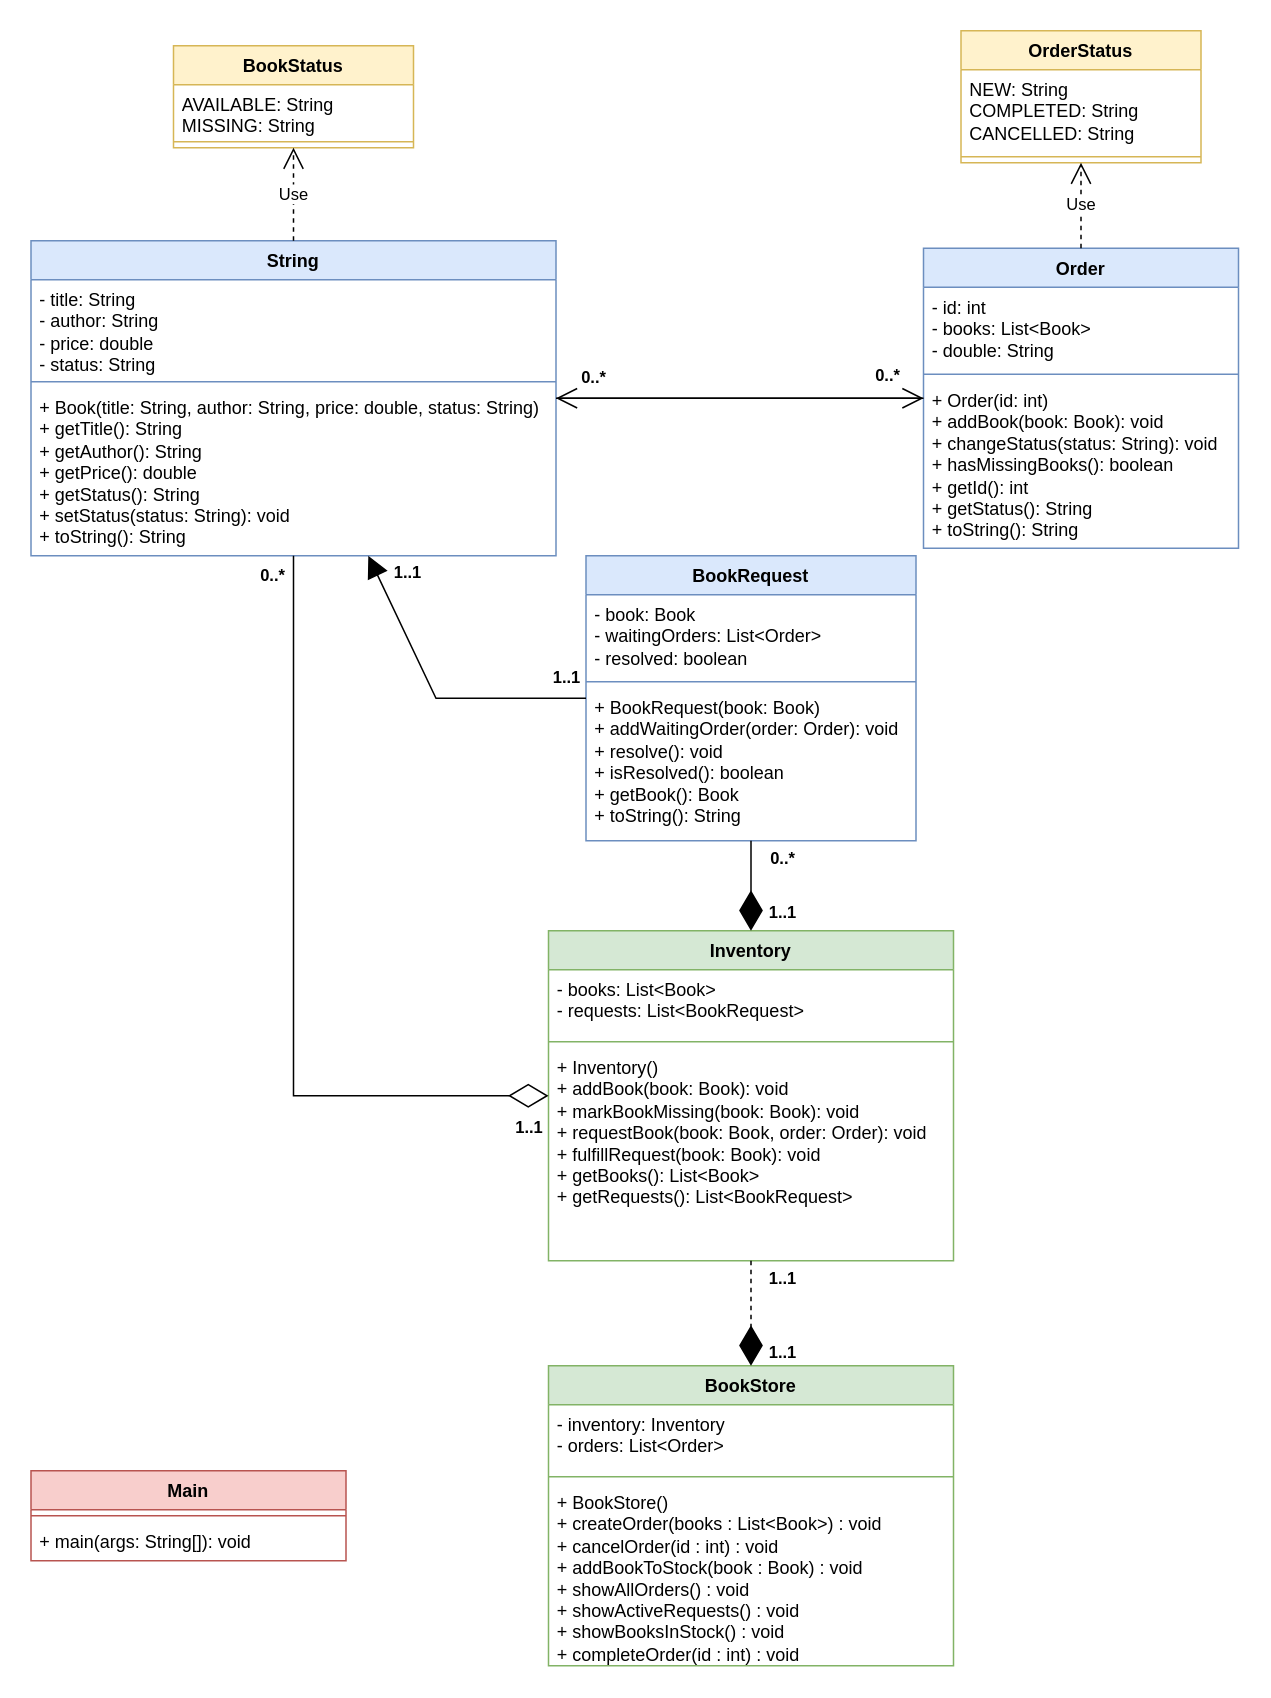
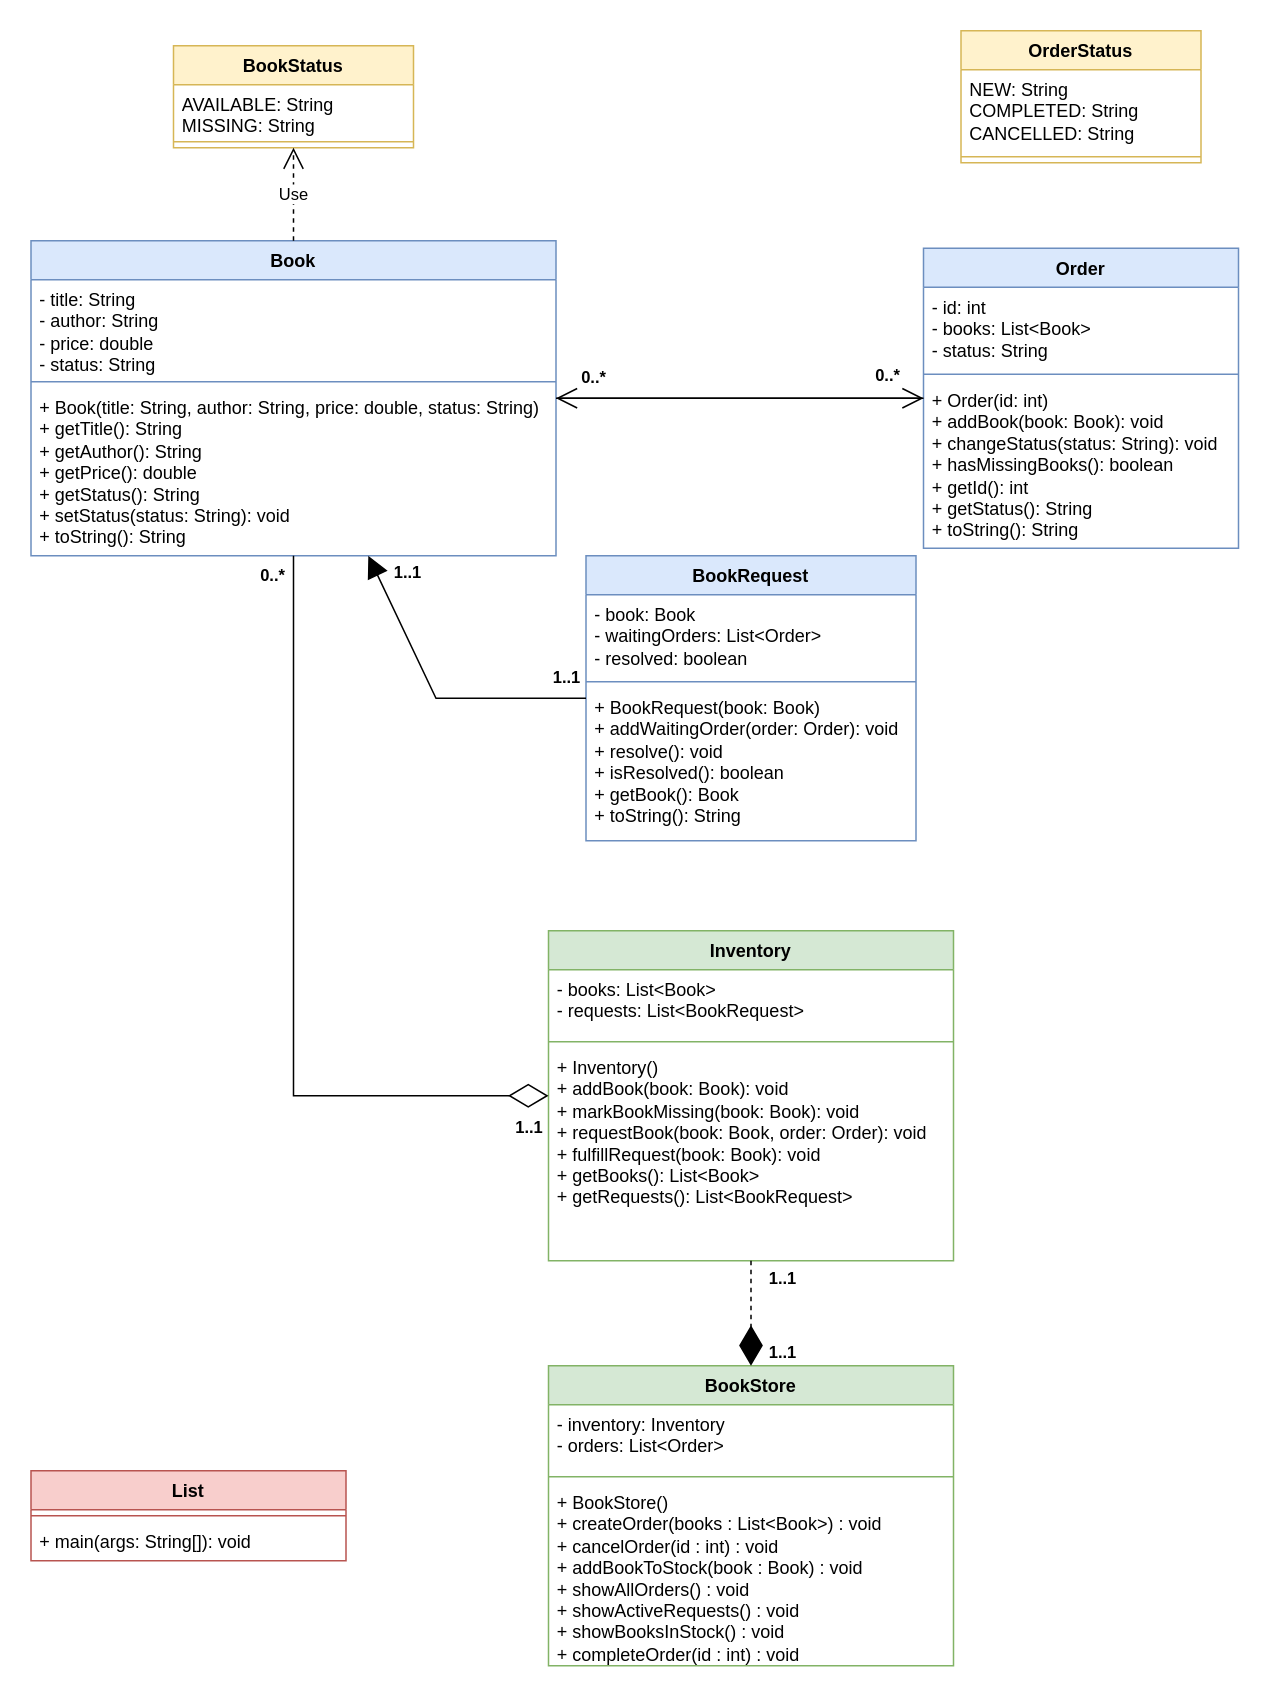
edge "Order" -> "OrderStatus": removed, label "Use"
node "String": label "String" -> "Book"
node "- id: int - books: List<Book> - double: String": label "- id: int - books: List<Book> - double: String" -> "- id: int - books: List<Book> - status: String"
edge "BookRequest" -> "Inventory": removed, labels "0..*", "1..1"
node "Main": label "Main" -> "List"
